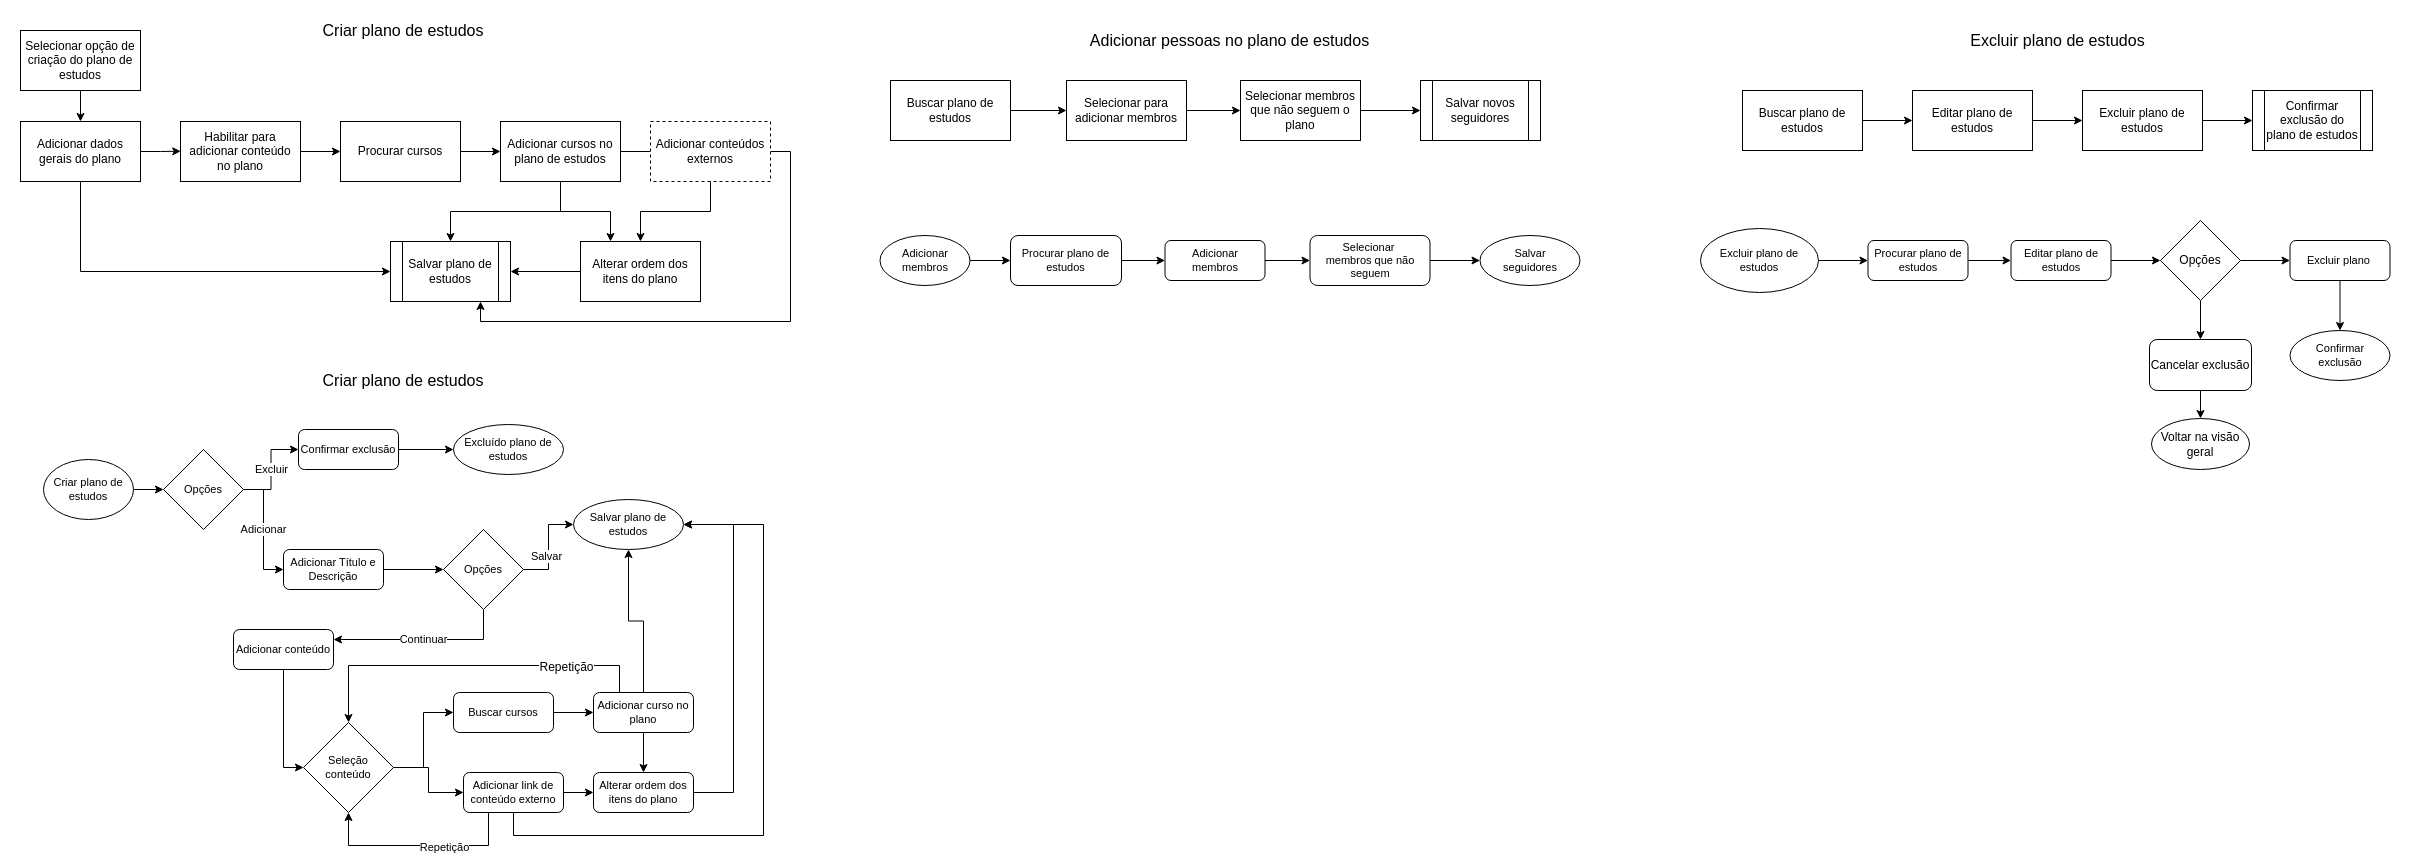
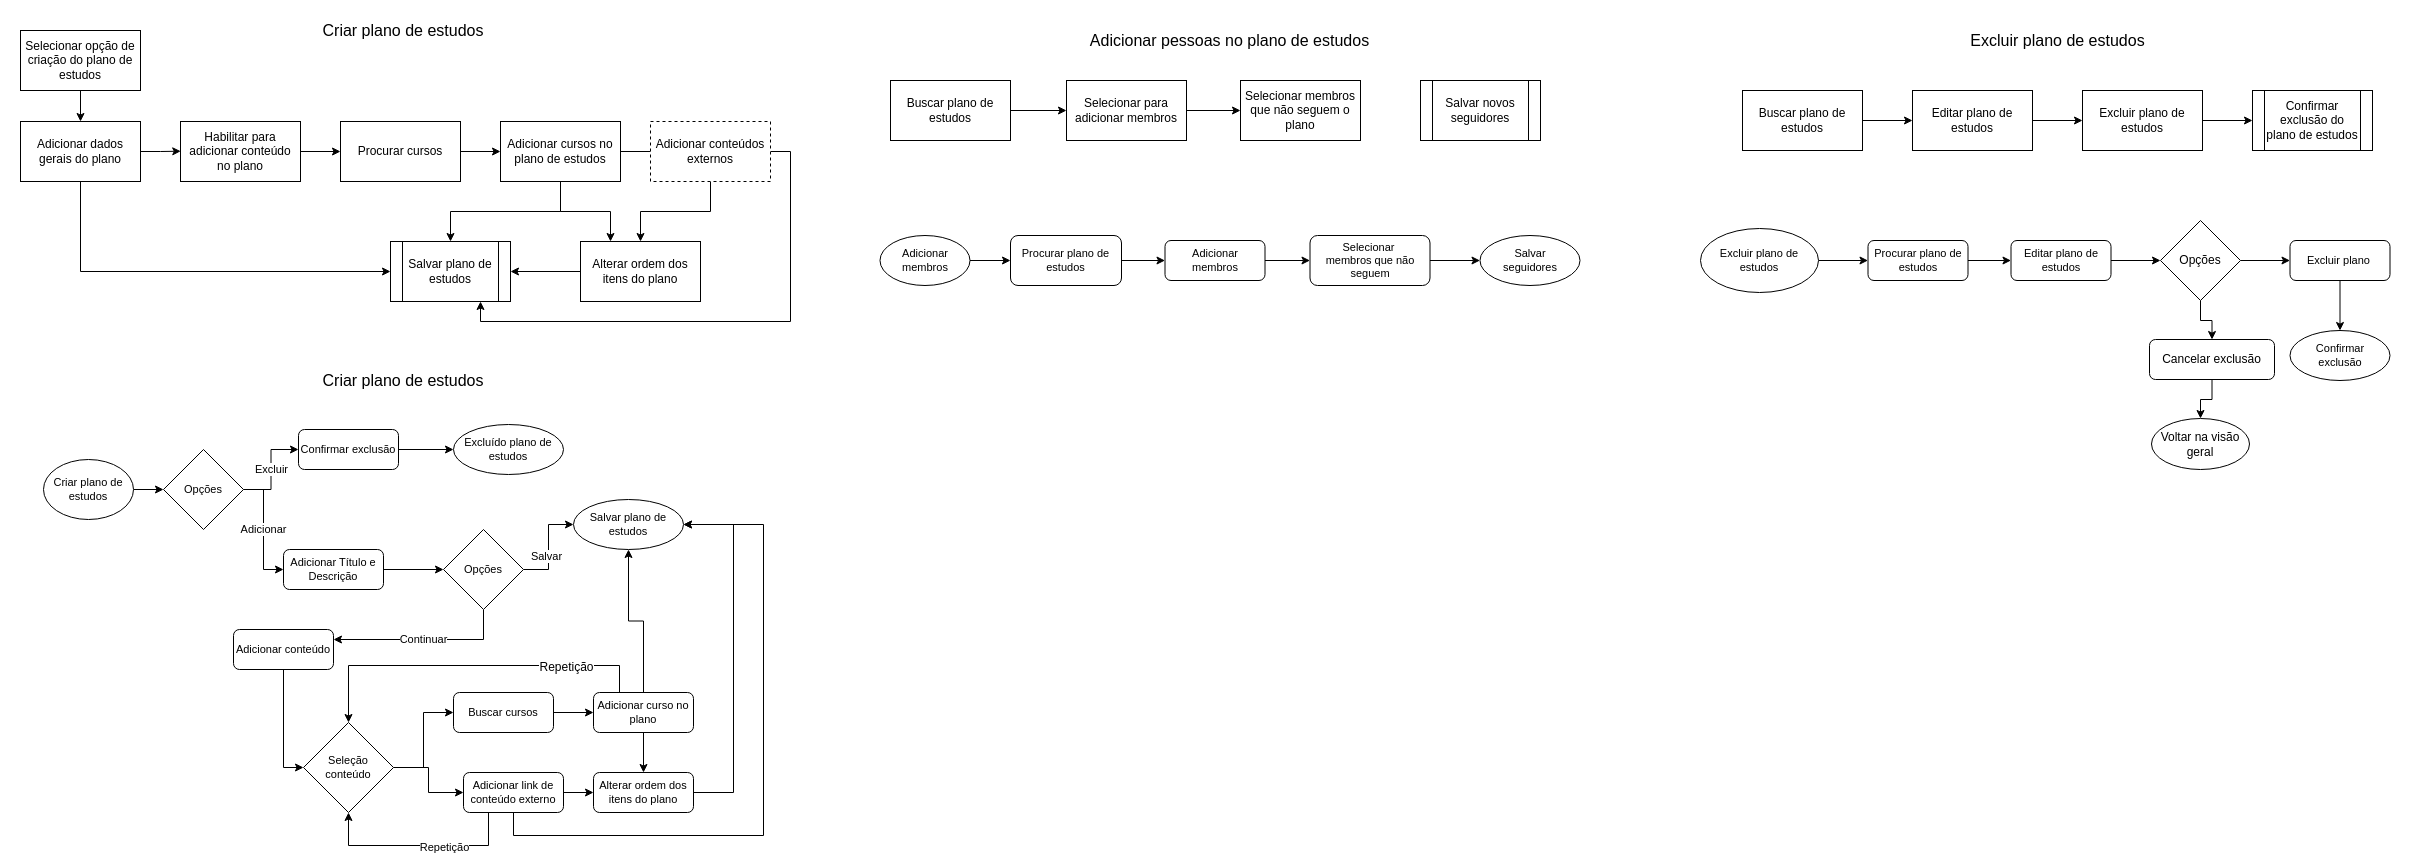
edge "Selecionar membros que não seguem o plano" -> "Salvar novos seguidores": removed
node "Cancelar exclusão": size 102x51 -> 125x40
